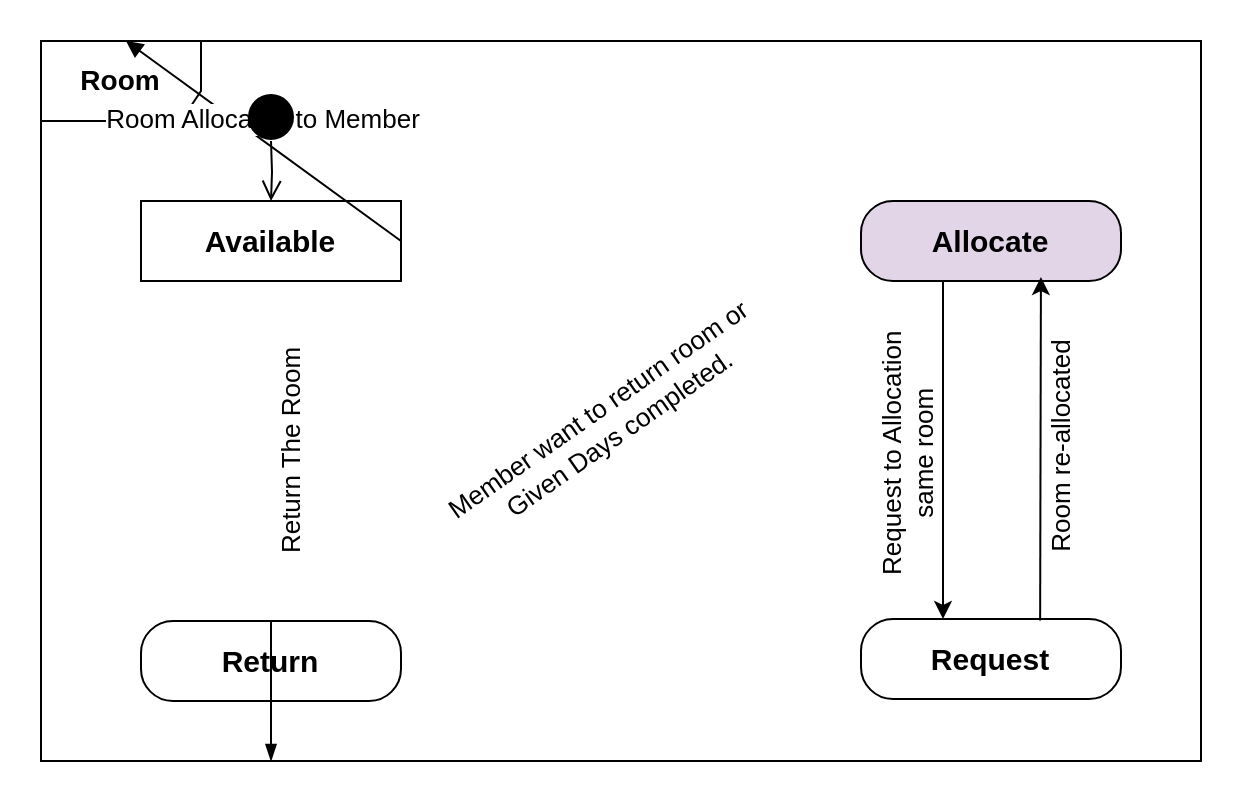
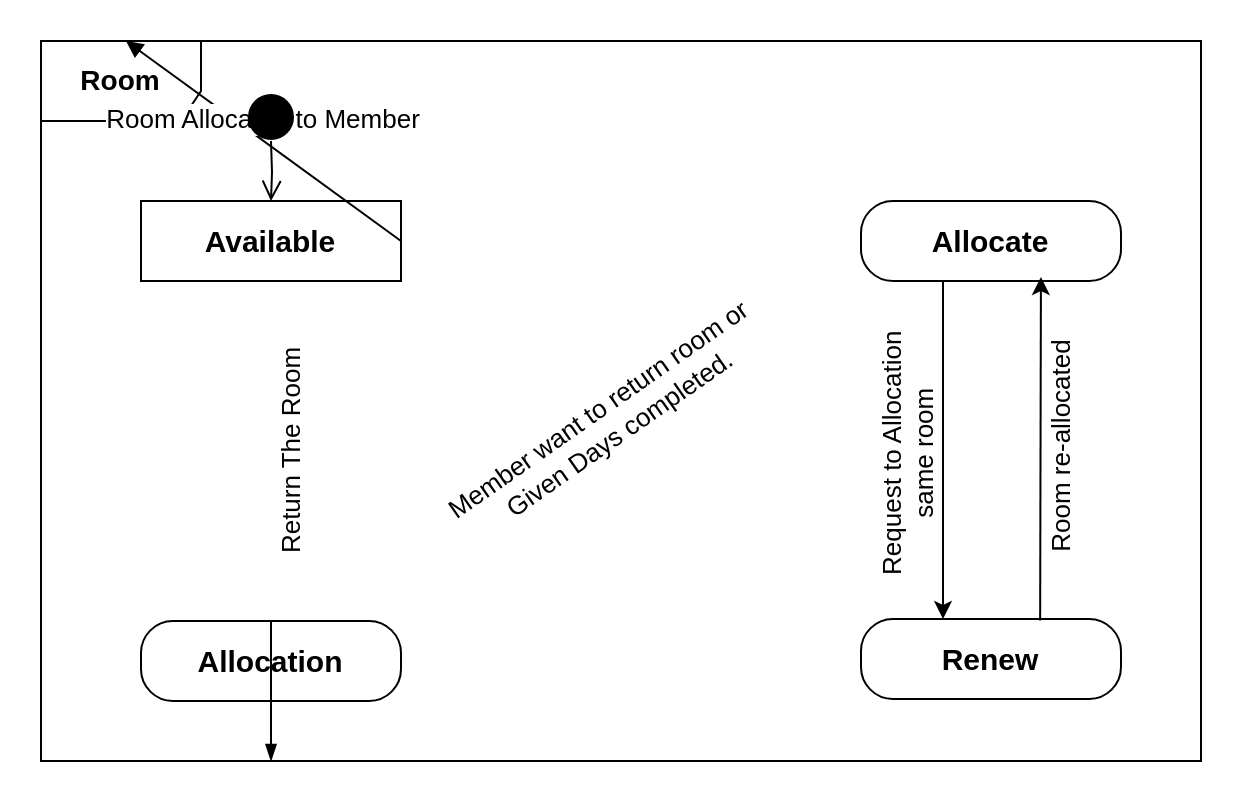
node "Allocate": fillcolor #e1d5e7 -> #ffffff
node "Request": label "Request" -> "Renew"
node "Return": label "Return" -> "Allocation"
